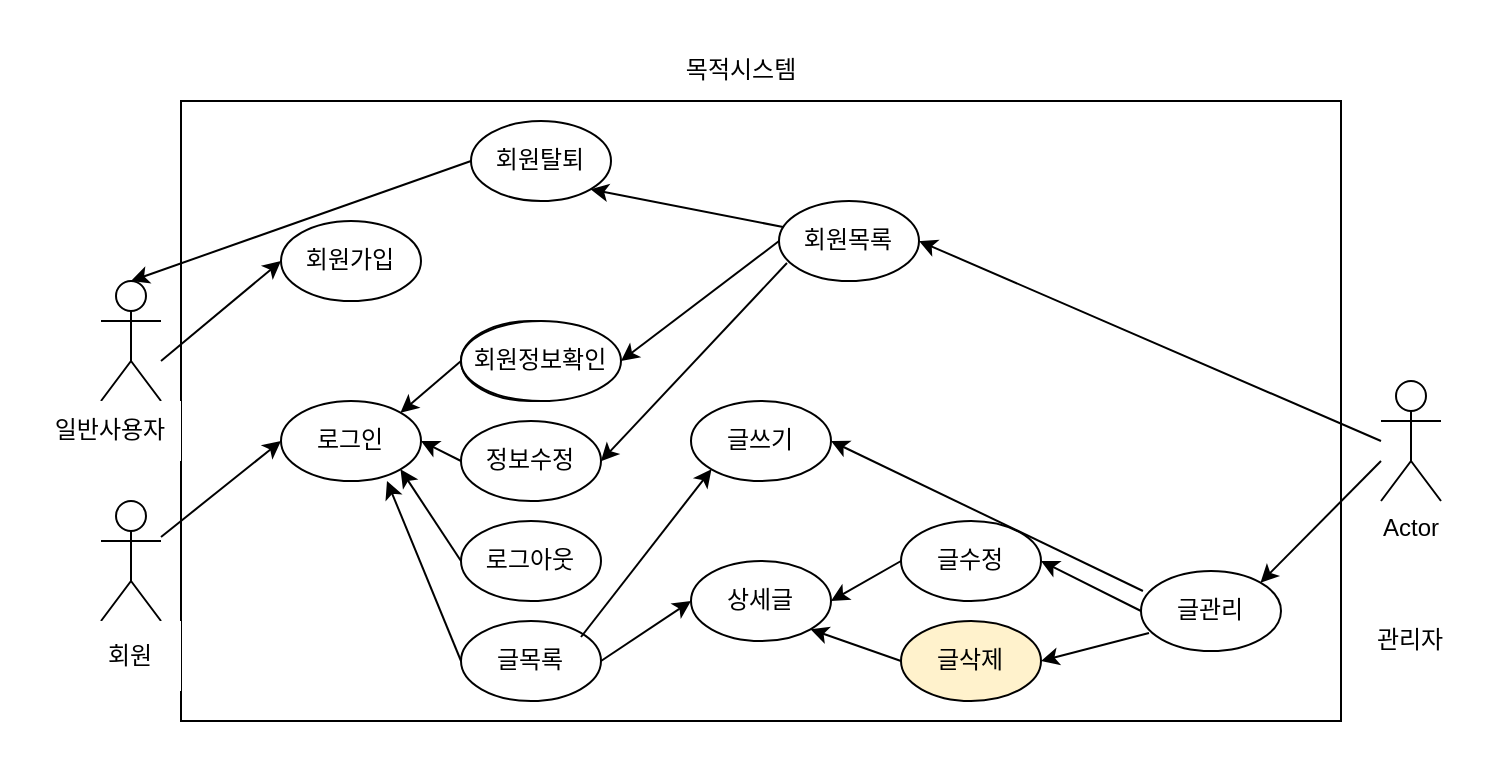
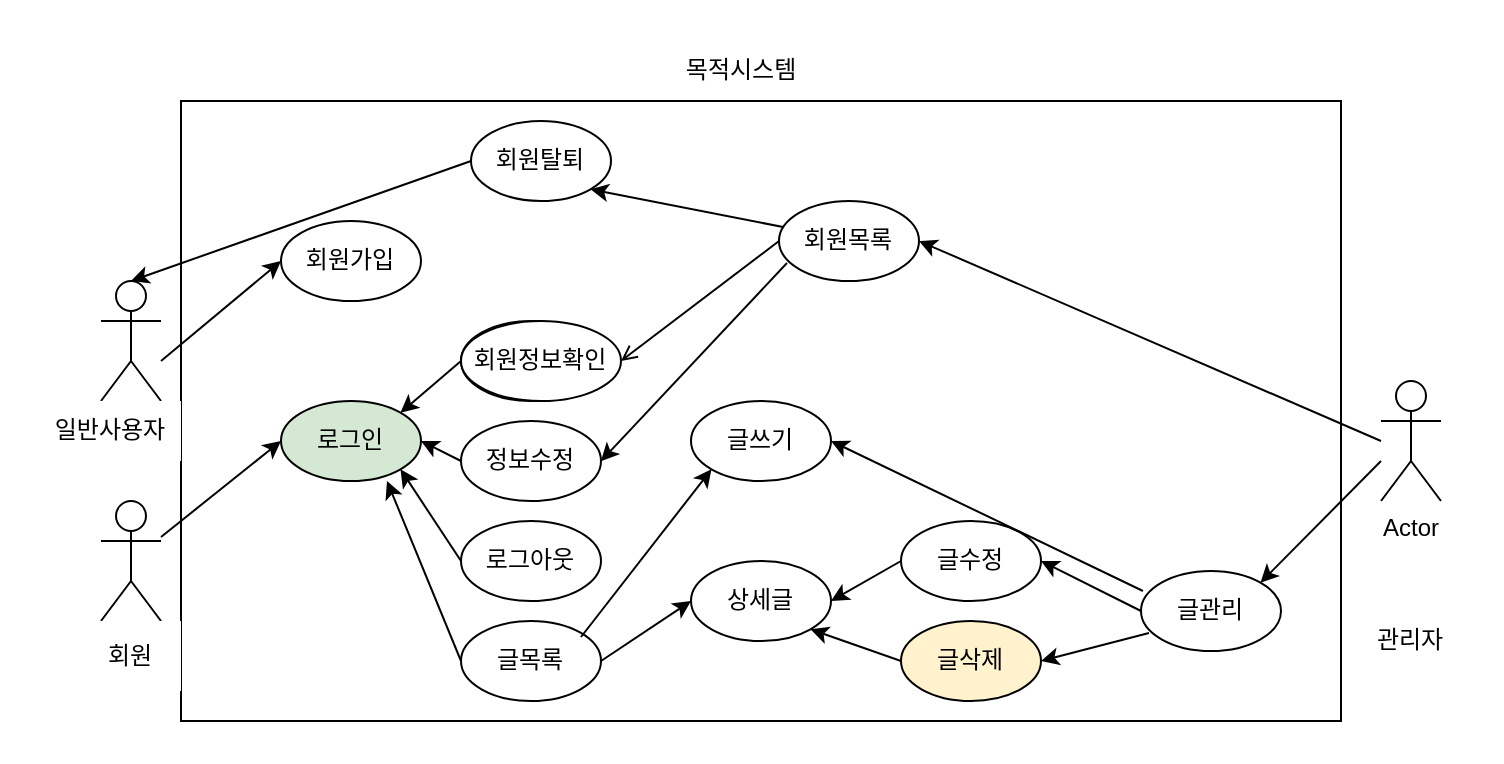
edge "회원목록" -> "회원정보확인": arrowhead classic -> open
node "로그인": fillcolor #ffffff -> #d5e8d4
